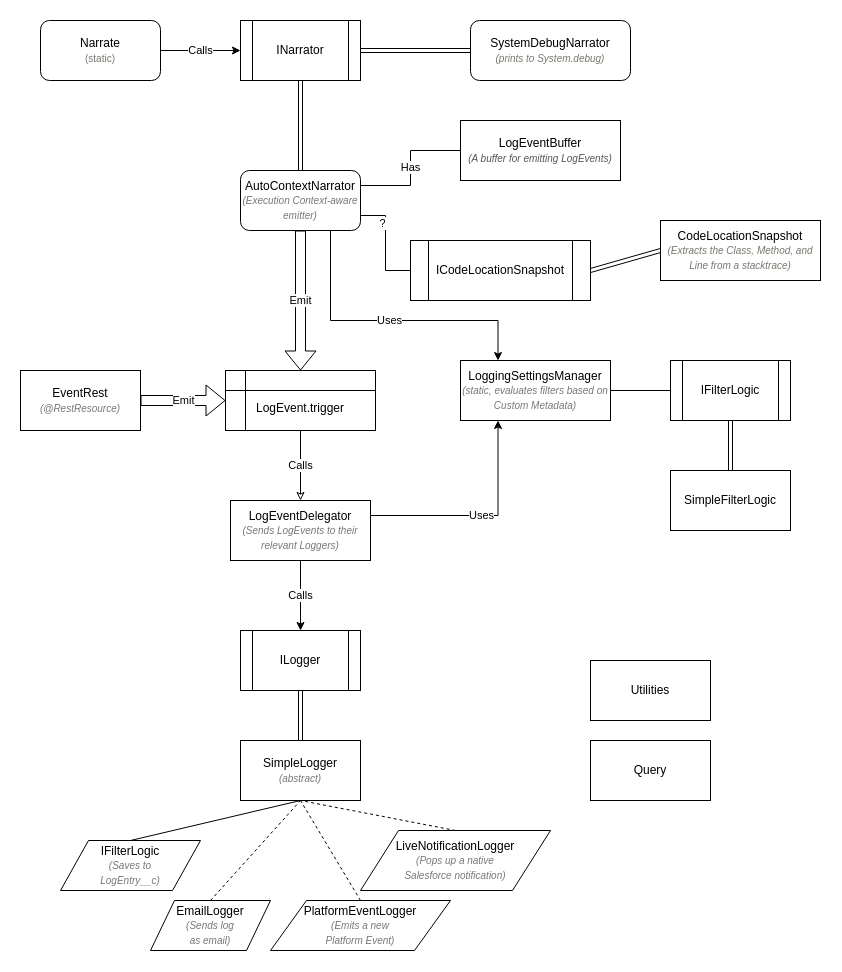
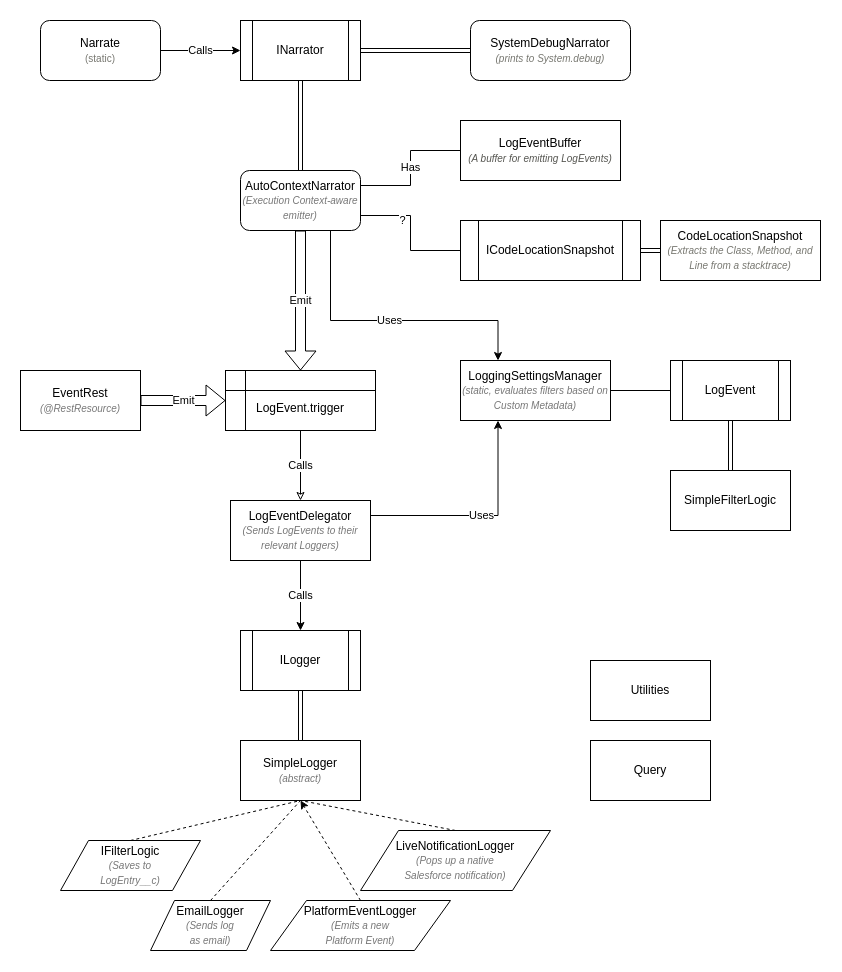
node "ICodeLocationSnapshot": moved (501, 271) -> (551, 251)
node "IFilterLogic": label "IFilterLogic" -> "LogEvent"
edge "SimpleLogger (abstract)" -- "PlatformEventLogger (Emits a new Platform Event)": arrowhead none -> classic
edge "SimpleLogger (abstract)" -- "IFilterLogic (Saves to LogEntry__c)": style solid -> dashed
